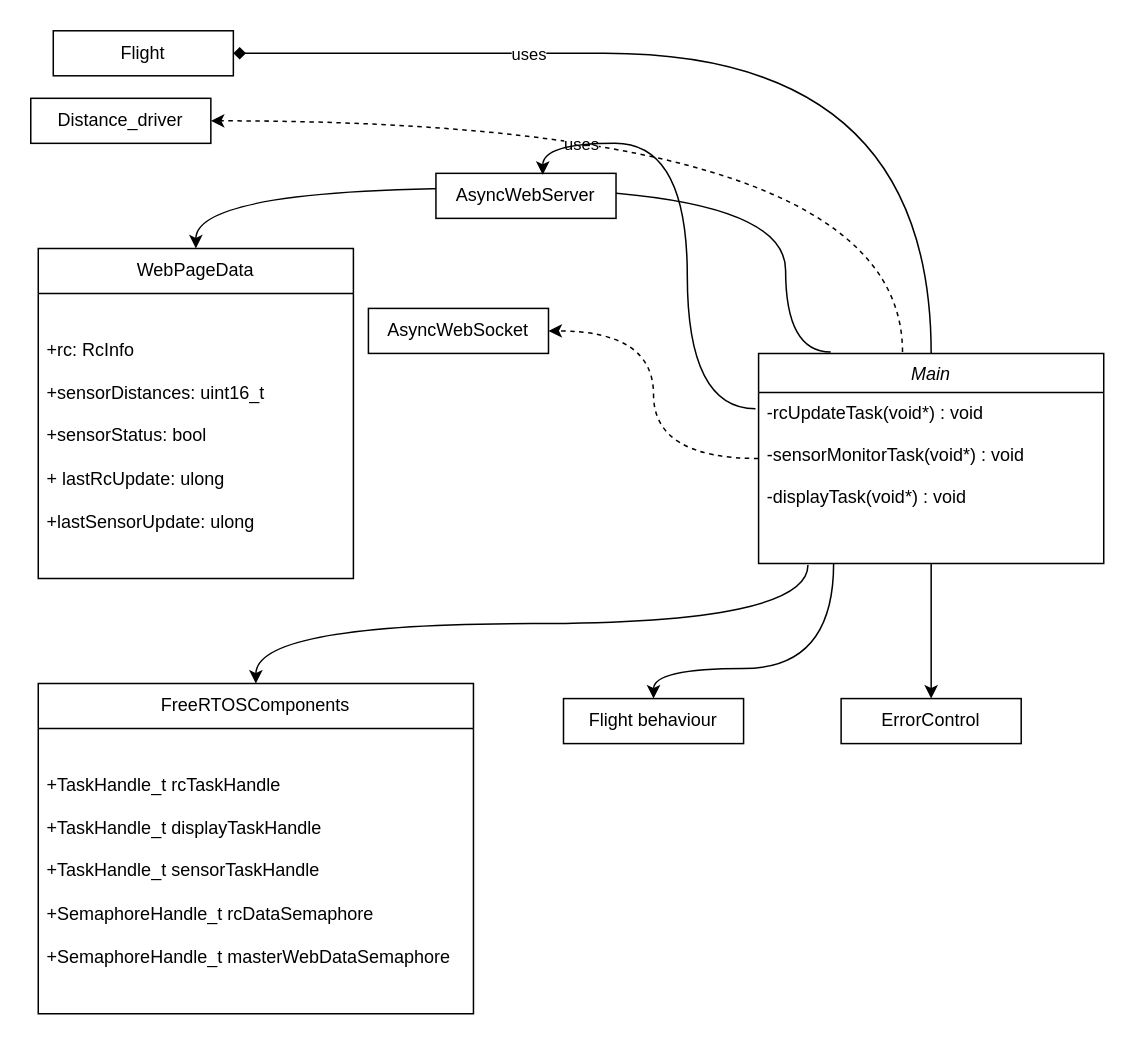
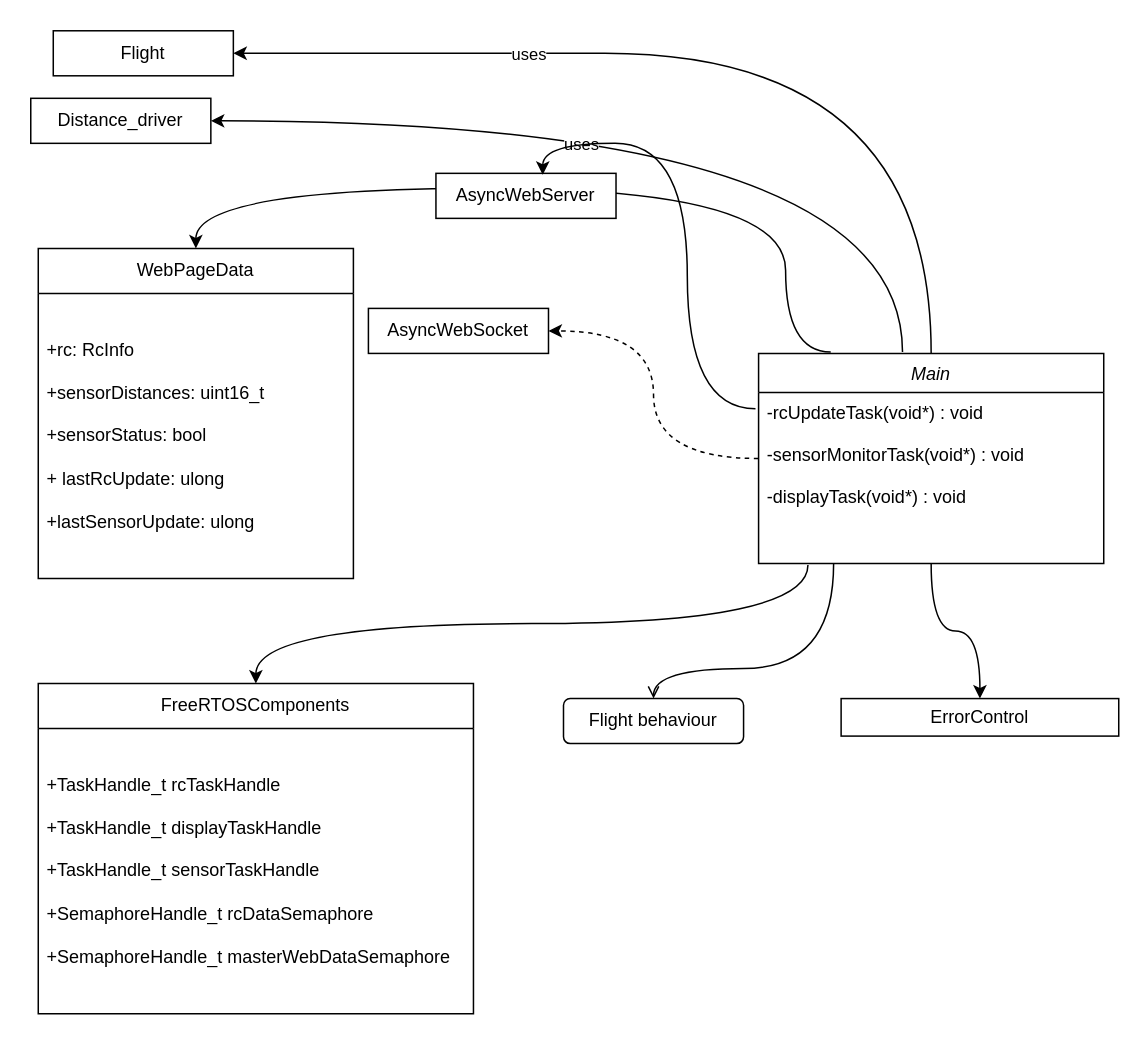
edge "Main" -> "Flight": arrowhead diamond -> classic
edge "Main" -> "Distance_driver": style dashed -> solid
edge "Main" -> "Flight behaviour": arrowhead classic -> open
node "Flight behaviour": shape rectangle -> rounded rectangle
node "ErrorControl": size 180x45 -> 278x38
